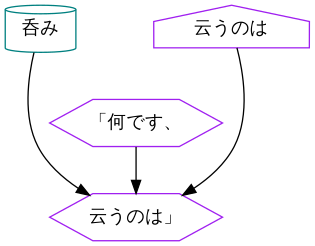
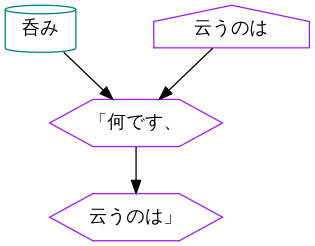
edge "云うのは" -> "云うのは」": now "云うのは" -> "「何です、"
edge "呑み" -> "云うのは」": now "呑み" -> "「何です、"
